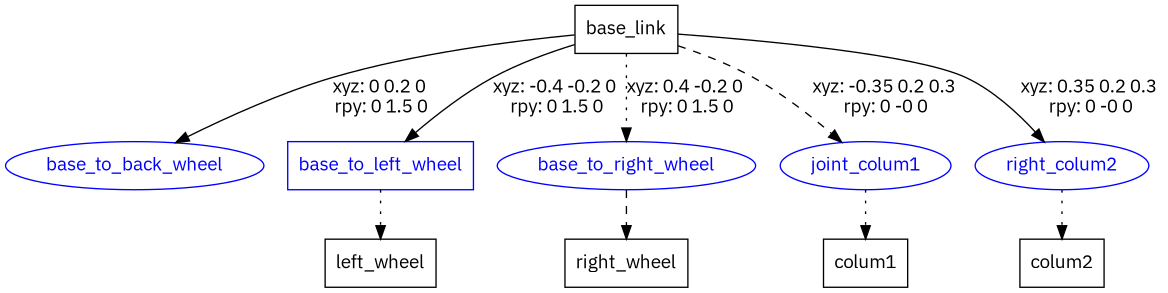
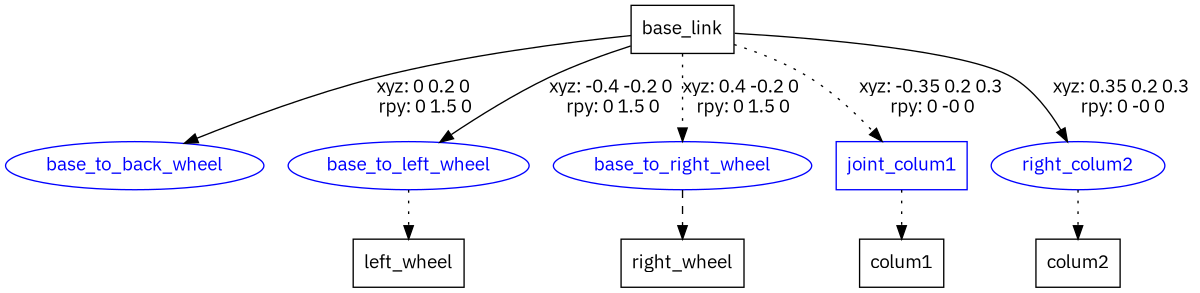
edge "base_link" -> "joint_colum1": style dashed -> dotted
node "base_to_left_wheel": shape box -> ellipse
node "joint_colum1": shape ellipse -> box
